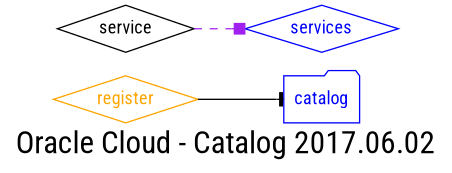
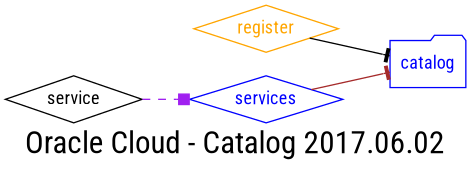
edge "services" -> "catalog": added
